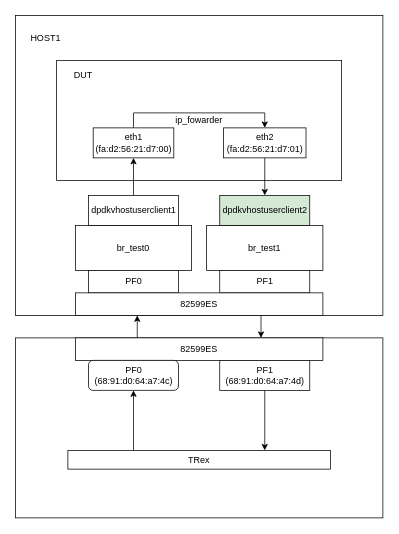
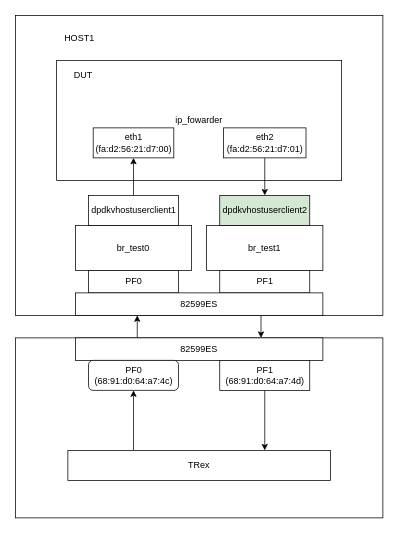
node "HOST1": moved (45, 38) -> (79, 38)
edge "eth1 (fa:d2:56:21:d7:00)" -> "eth2 (fa:d2:56:21:d7:01)": removed
node "TRex": size 263x19 -> 263x30
